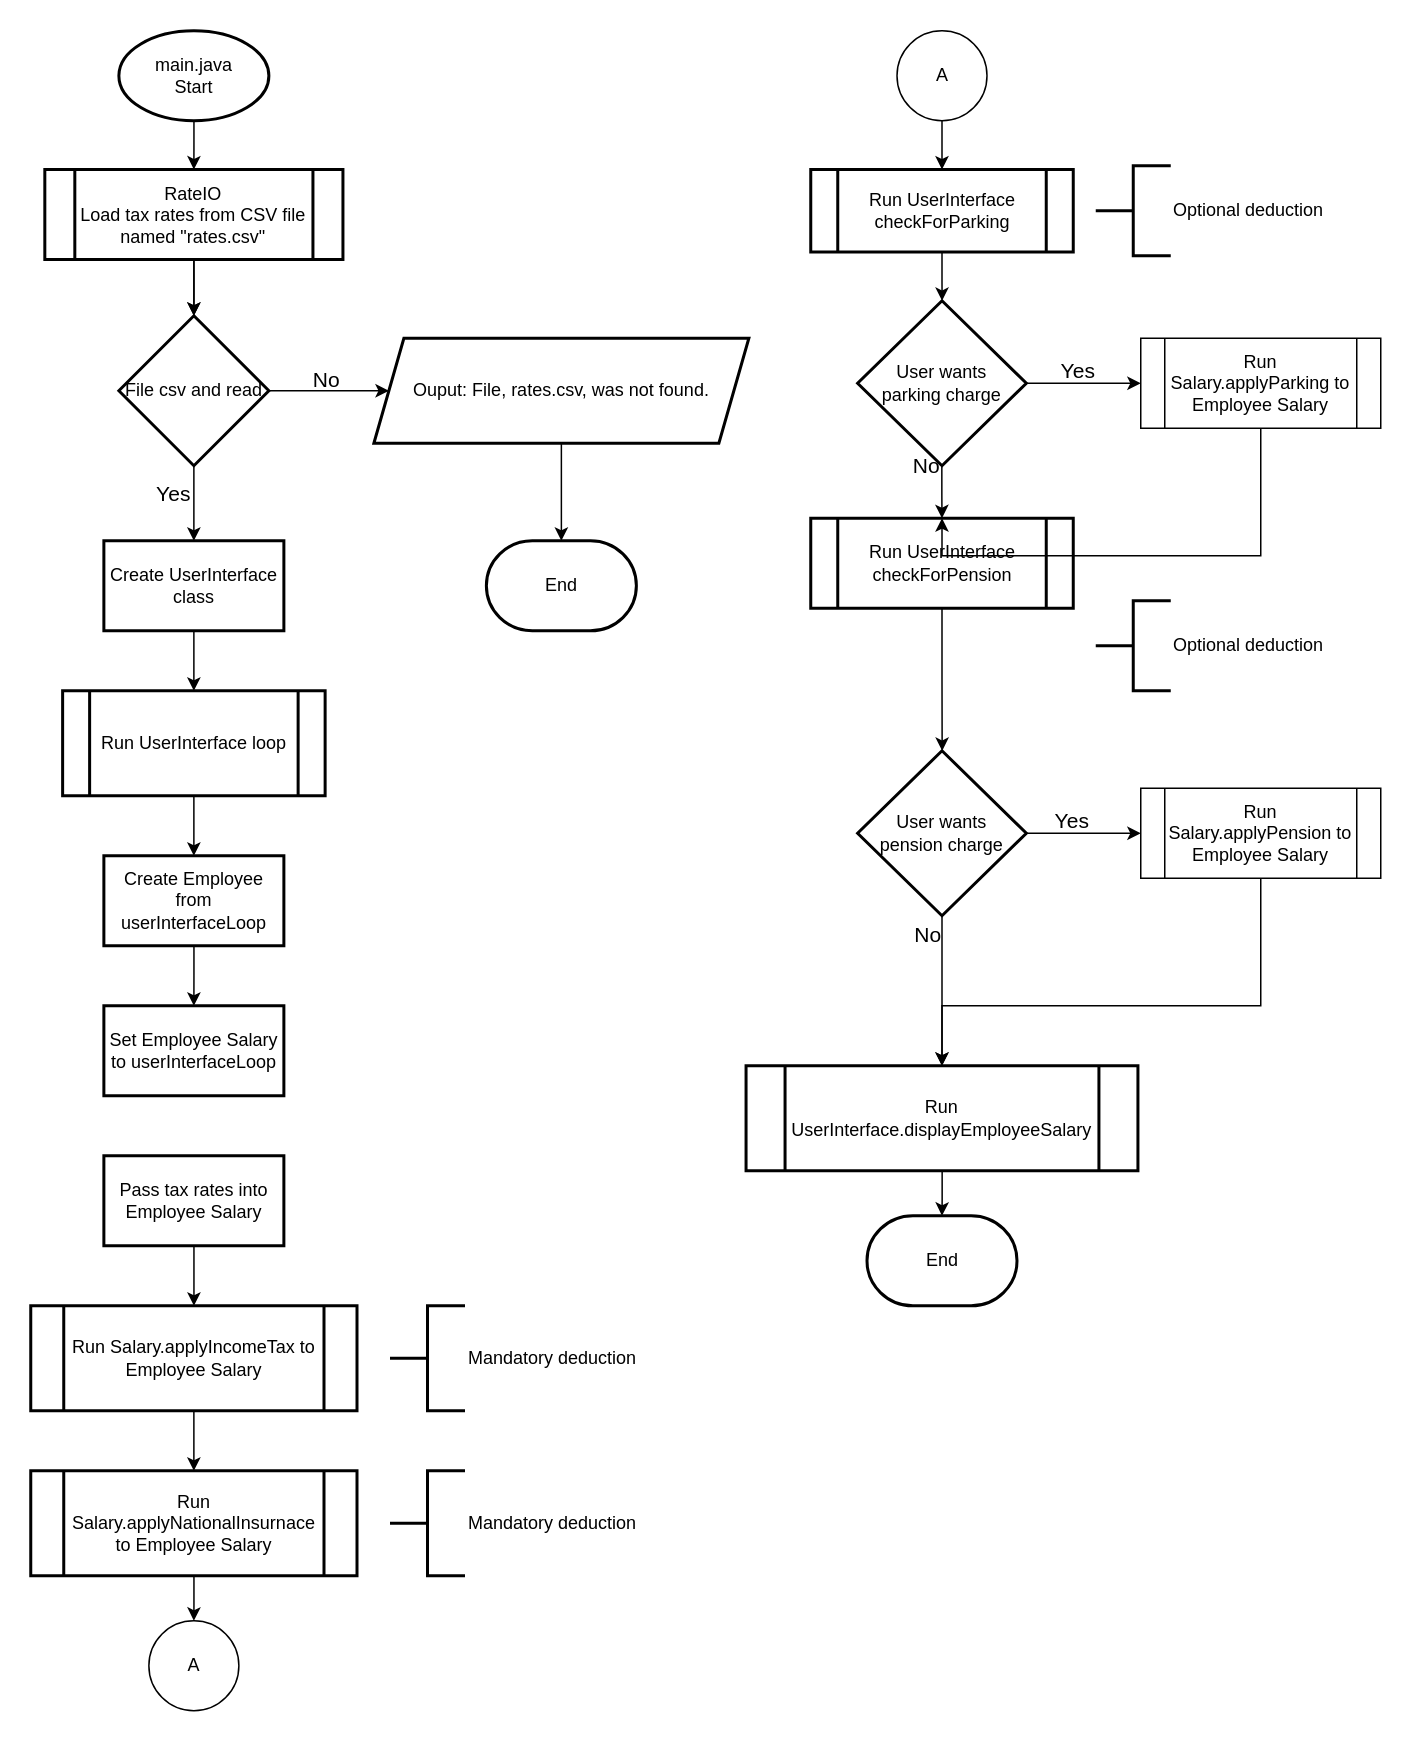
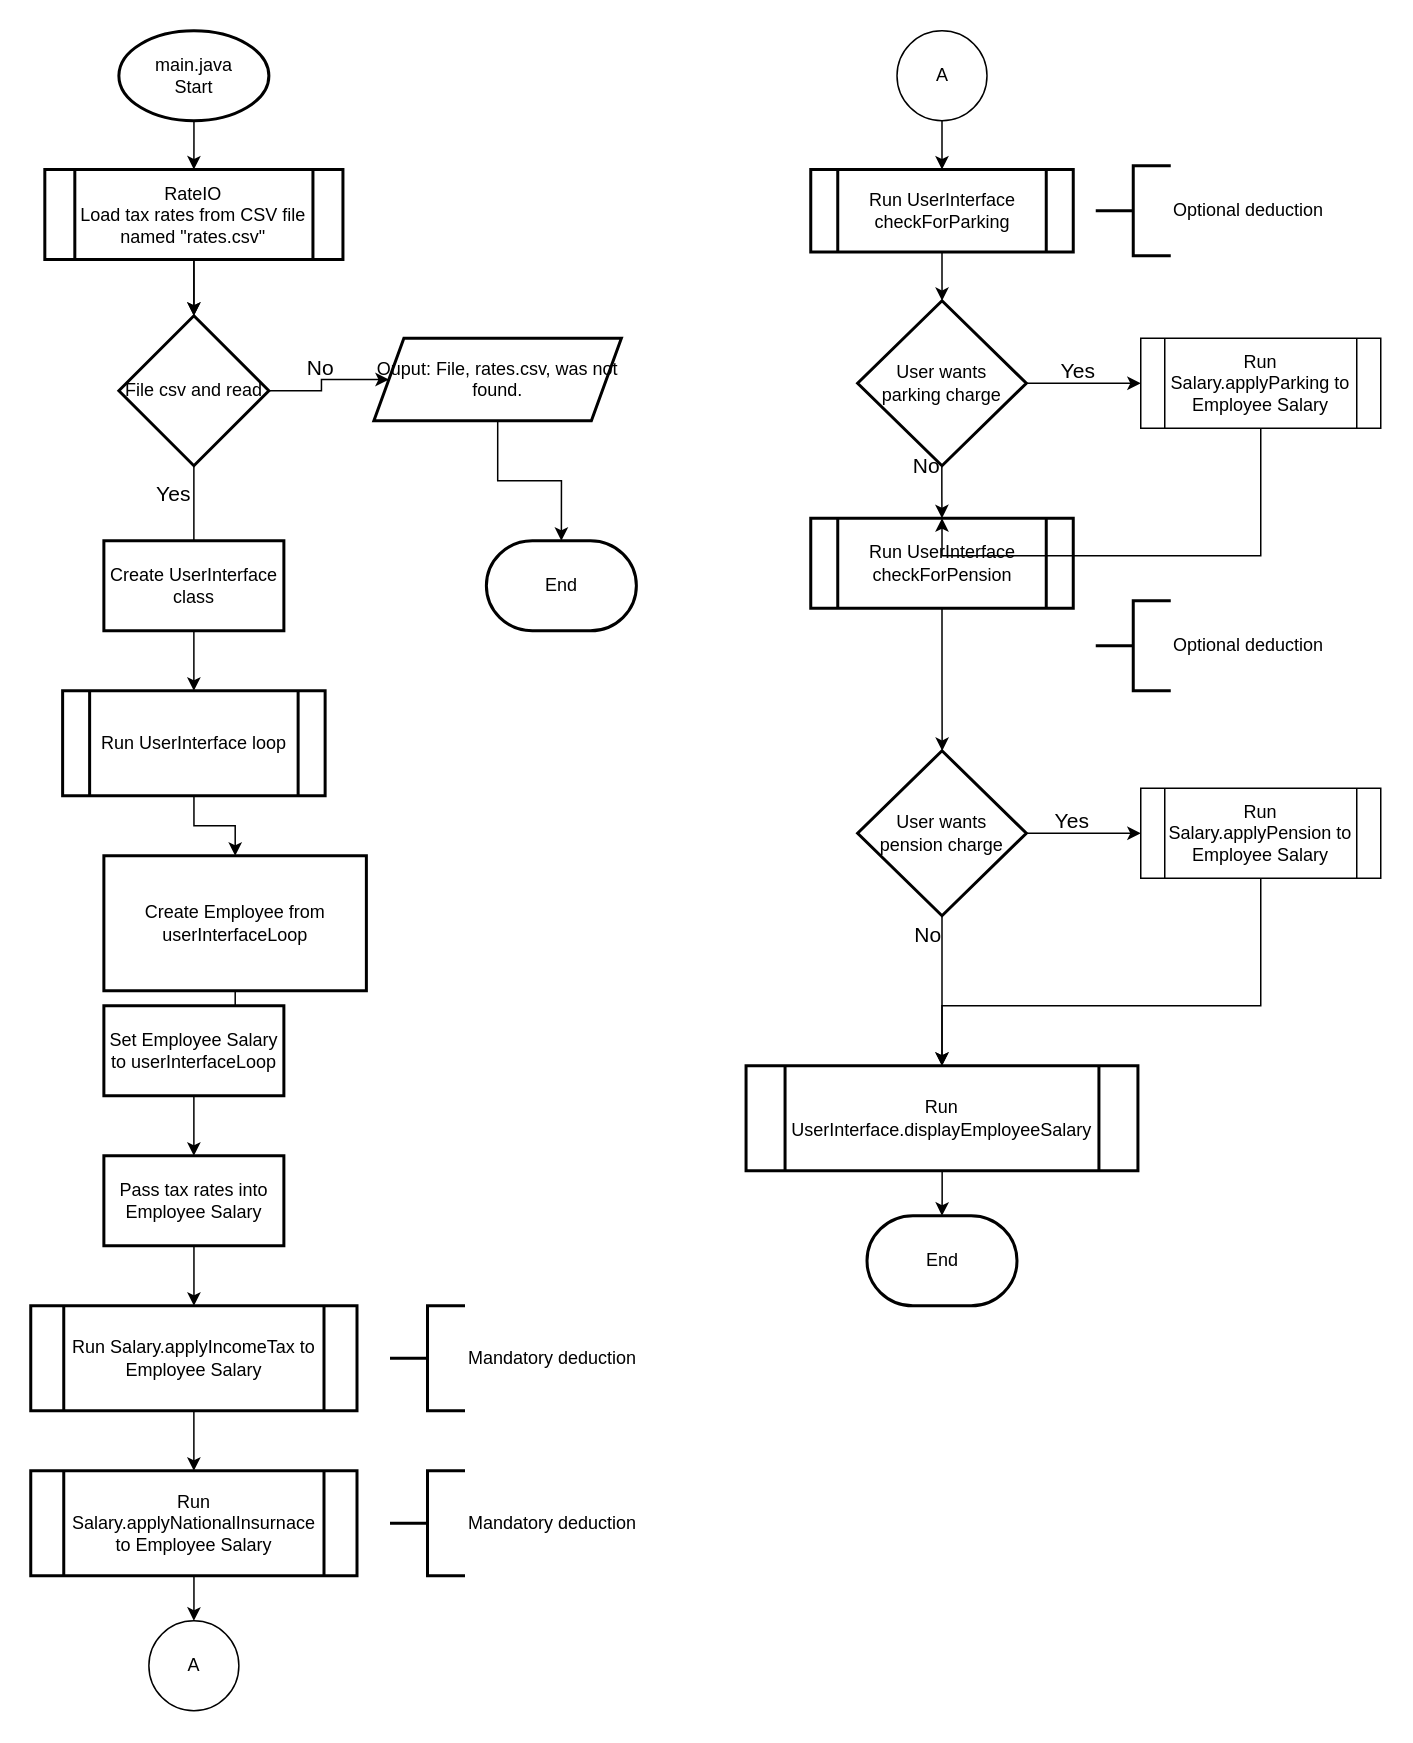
node "Ouput: File, rates.csv, was not found.": size 375x105 -> 248x83
edge "File csv and read" -> "Create UserInterface class": arrowhead classic -> none
node "Create Employee from userInterfaceLoop": size 180x90 -> 263x135
edge "Set Employee Salary to userInterfaceLoop" -> "Pass tax rates into Employee Salary": added
